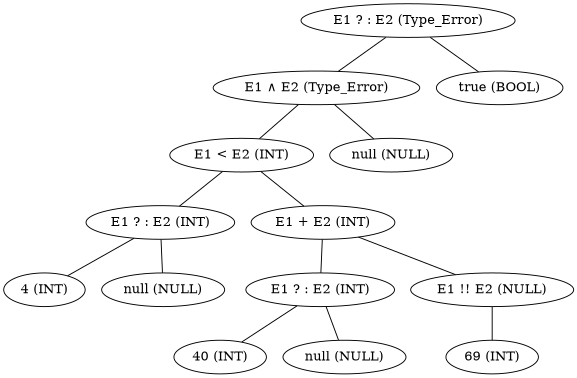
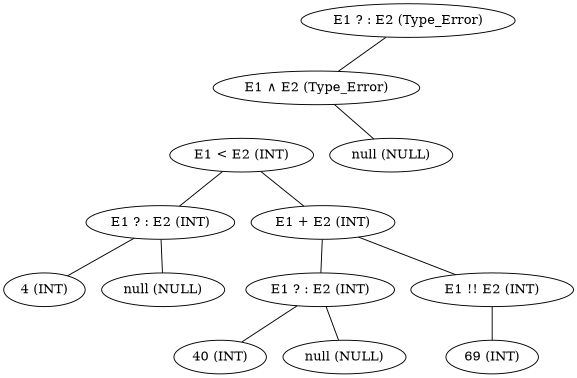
node "true (BOOL)": removed
edge "E1 ∧ E2 (Type_Error)" -- "E1 < E2 (INT)": removed
node "E1 !! E2 (NULL)": label "E1 !! E2 (NULL)" -> "E1 !! E2 (INT)"
